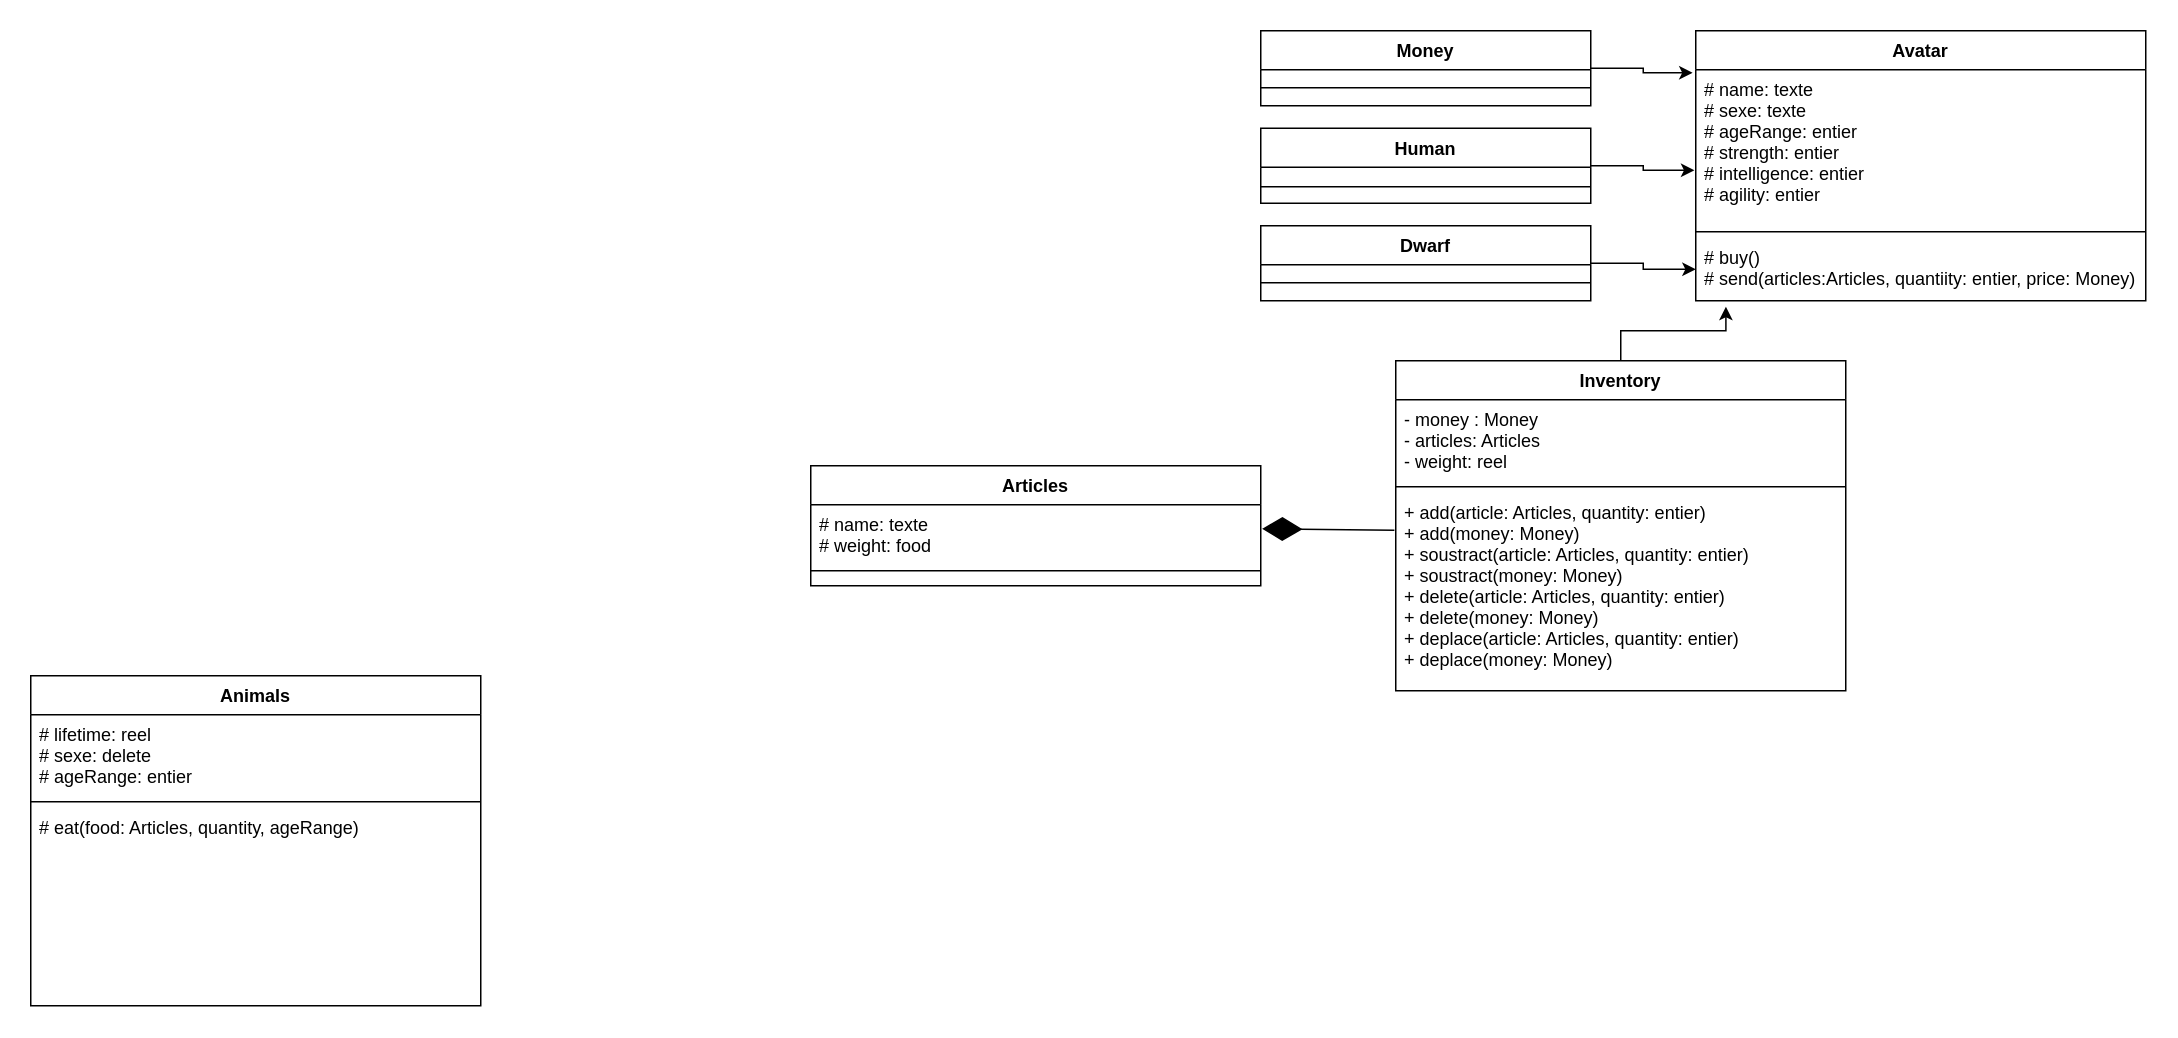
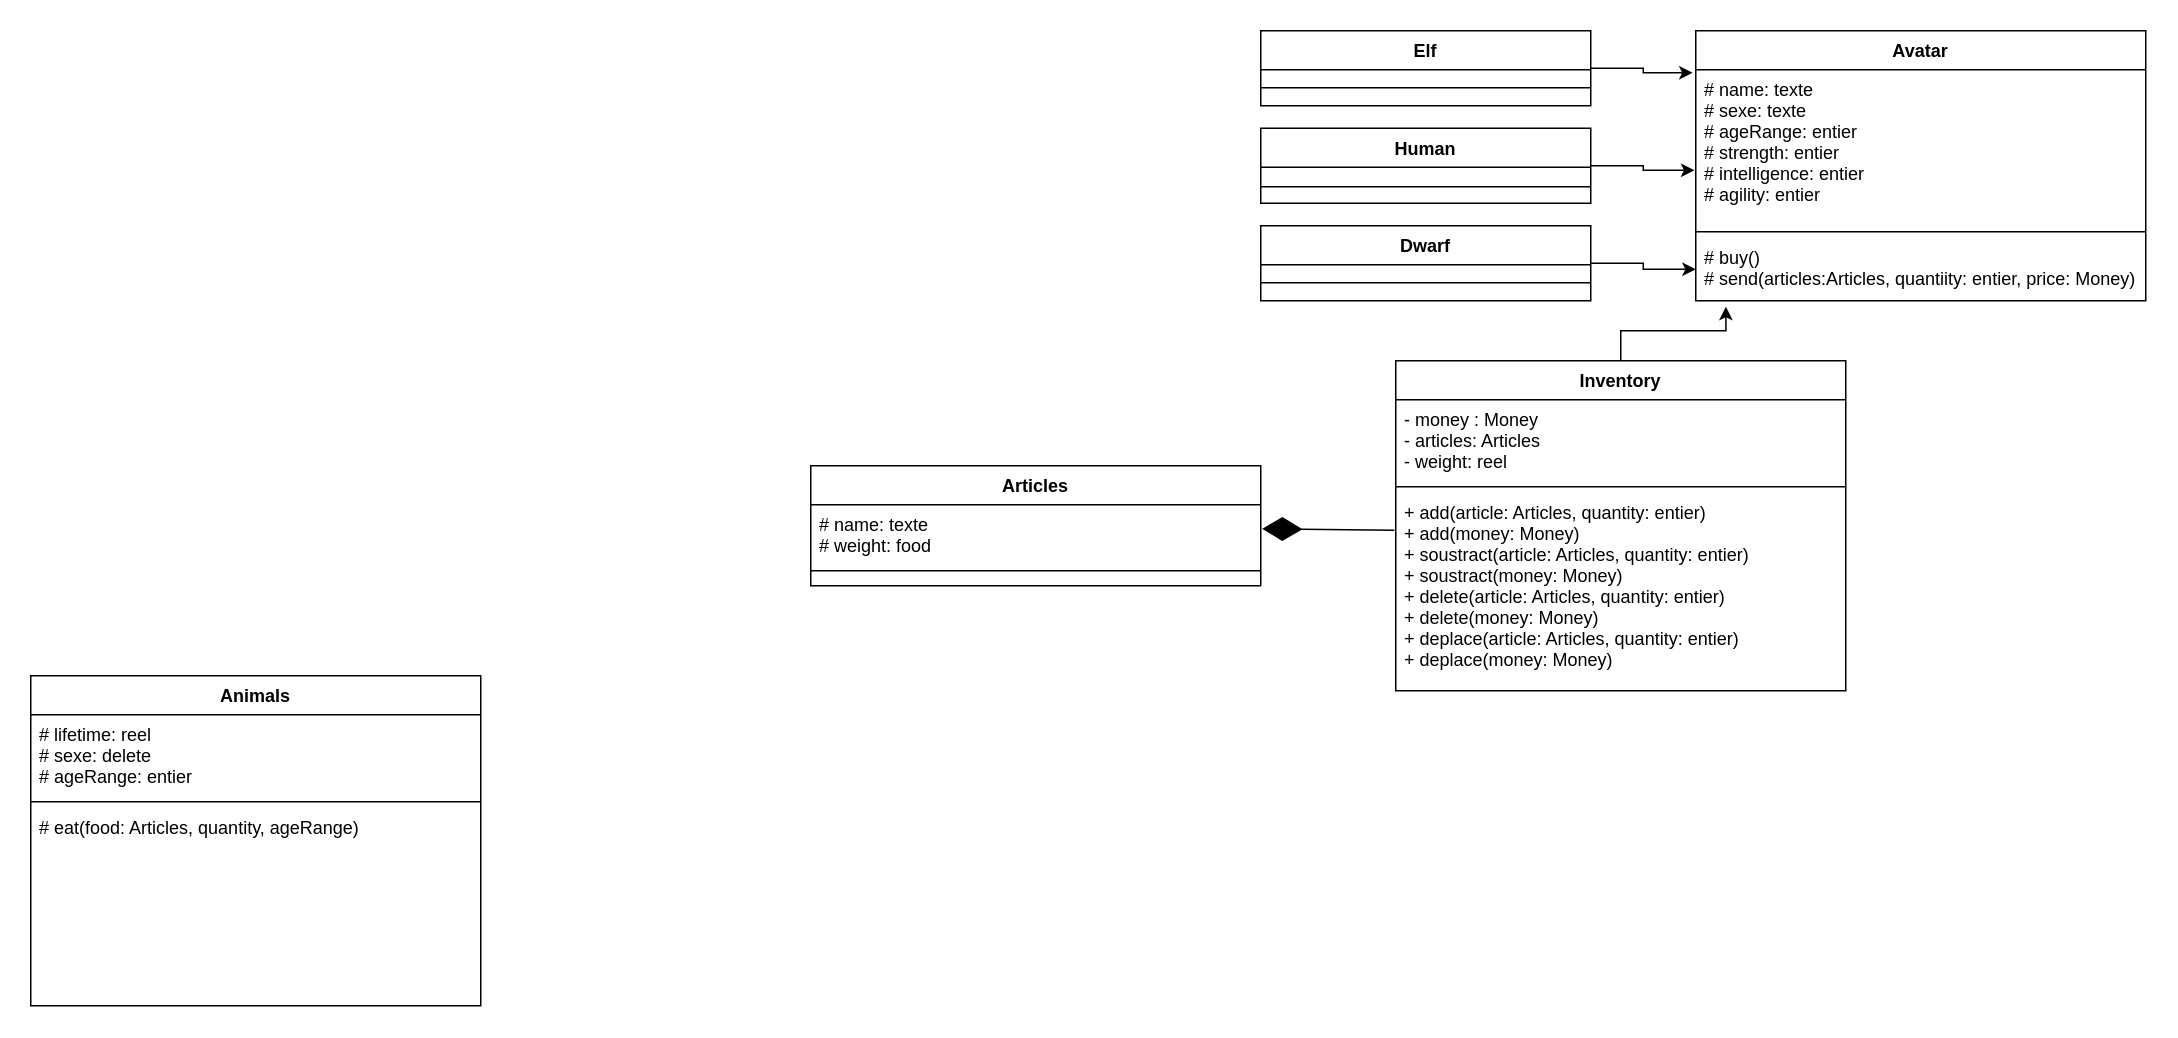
node "Money": label "Money" -> "Elf"
